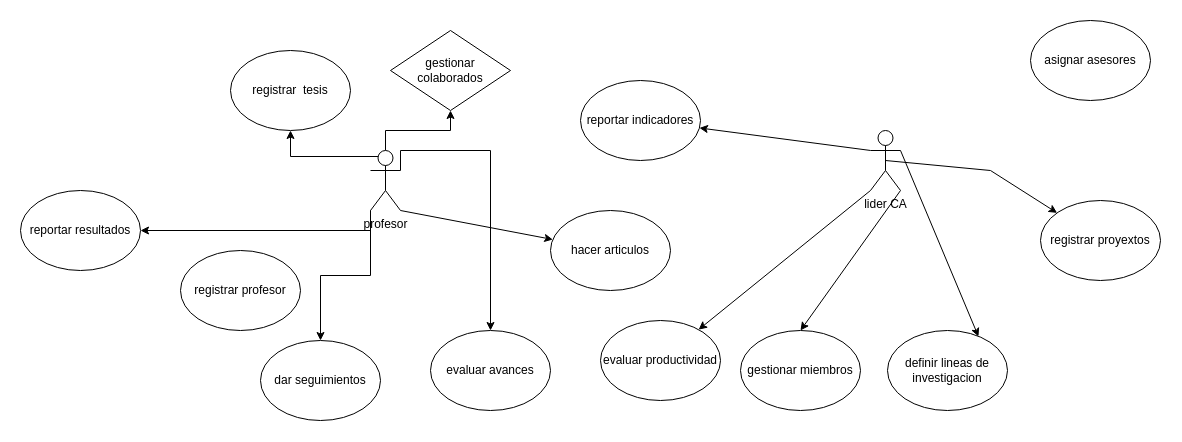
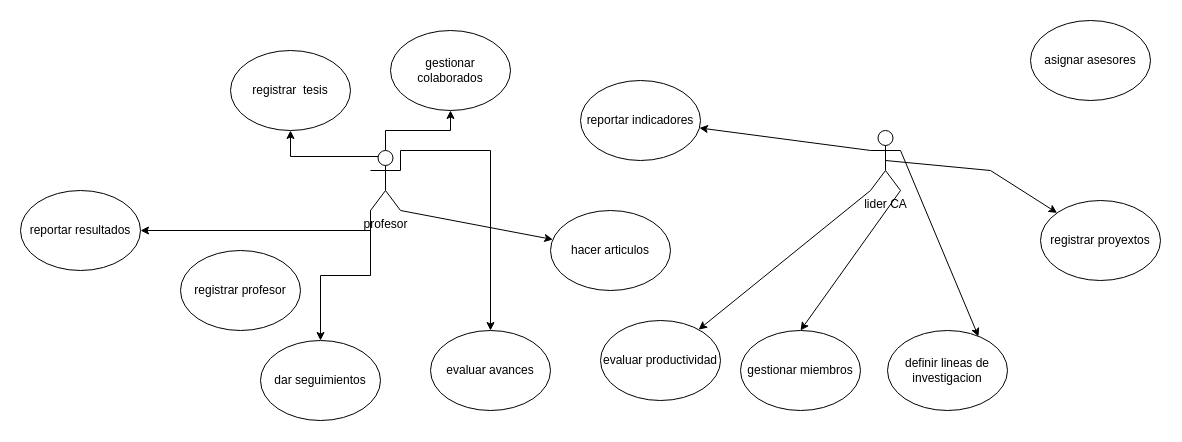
node "gestionar colaborados": shape diamond -> ellipse
